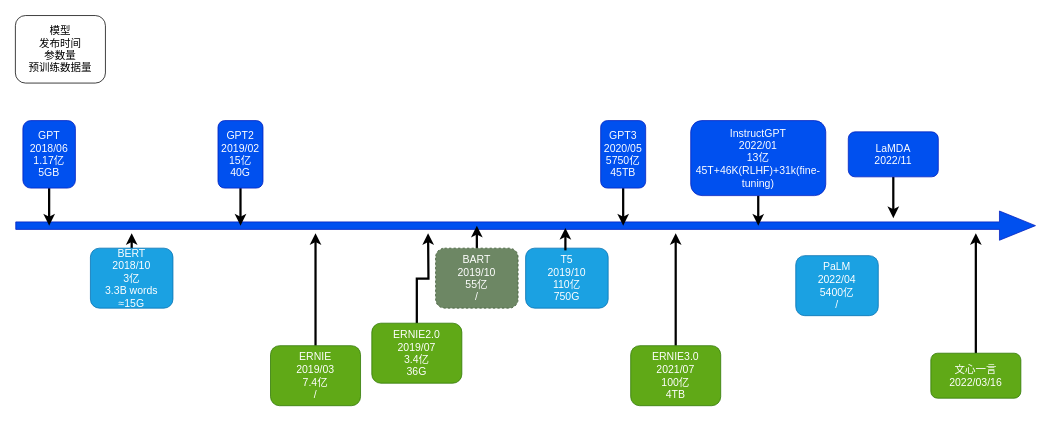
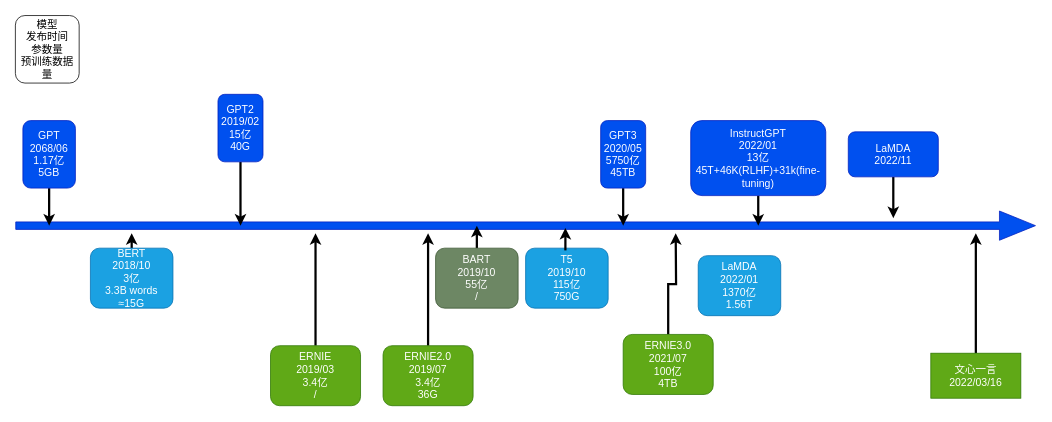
node "模型 发布时间 参数量预训练数据量": size 90x68 -> 64x68
node "GPT2018/061.17亿5GB": label "GPT2018/061.17亿5GB" -> "GPT2068/061.17亿5GB"
node "GPT22019/0215亿40G": moved (240, 154) -> (240, 128)
node "BART2019/1055亿/": style dashed -> solid
node "T52019/10110亿750G": label "T52019/10110亿750G" -> "T52019/10115亿750G"
node "LaMDA2022/011370亿1.56T": added
node "PaLM2022/045400亿/": removed
node "ERNIE2.02019/07 3.4亿 36G": moved (417, 353) -> (428, 375)
node "ERNIE2019/03 7.4亿 /": label "ERNIE2019/03 7.4亿 /" -> "ERNIE2019/03 3.4亿 /"
node "ERNIE3.02021/07 100亿4TB": moved (675, 375) -> (668, 364)
node "文心一言2022/03/16": shape rounded rectangle -> rectangle
